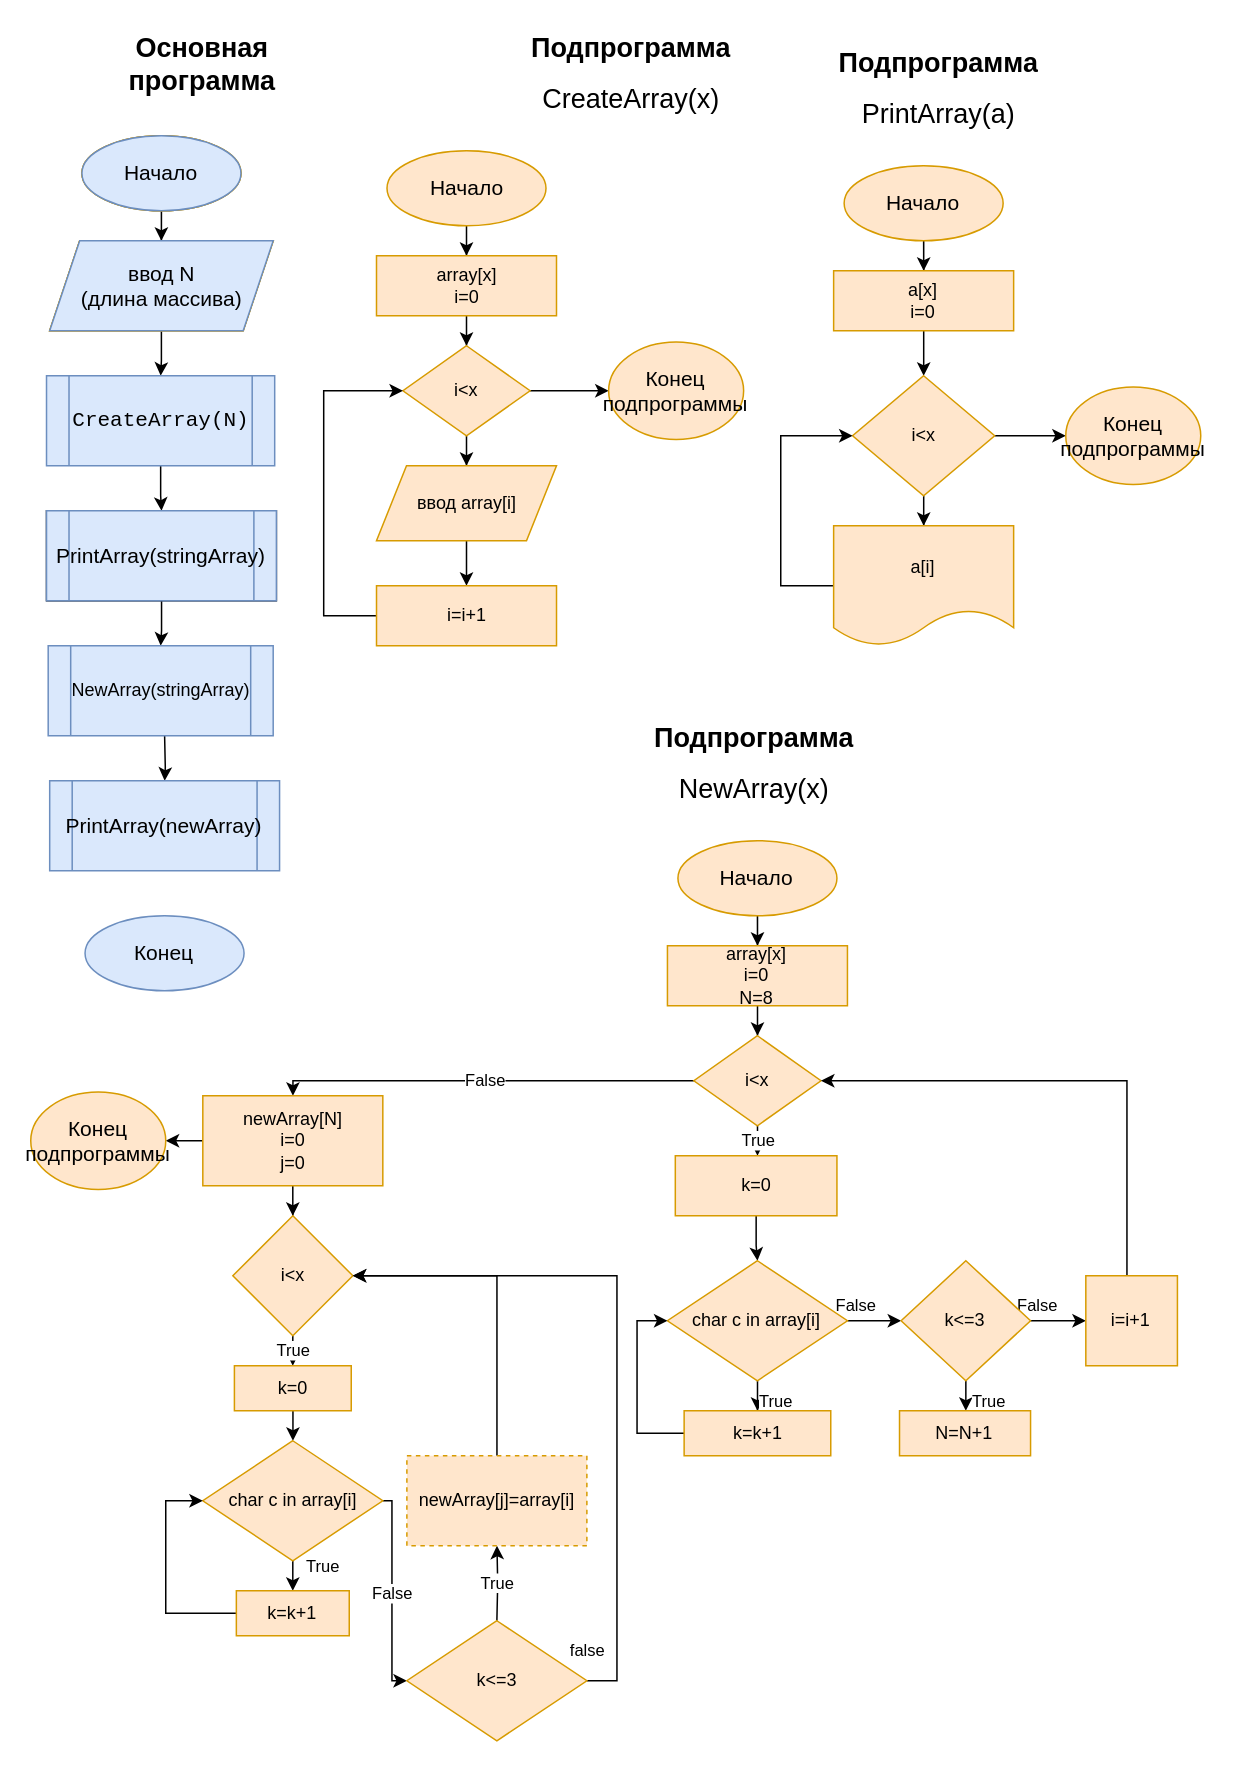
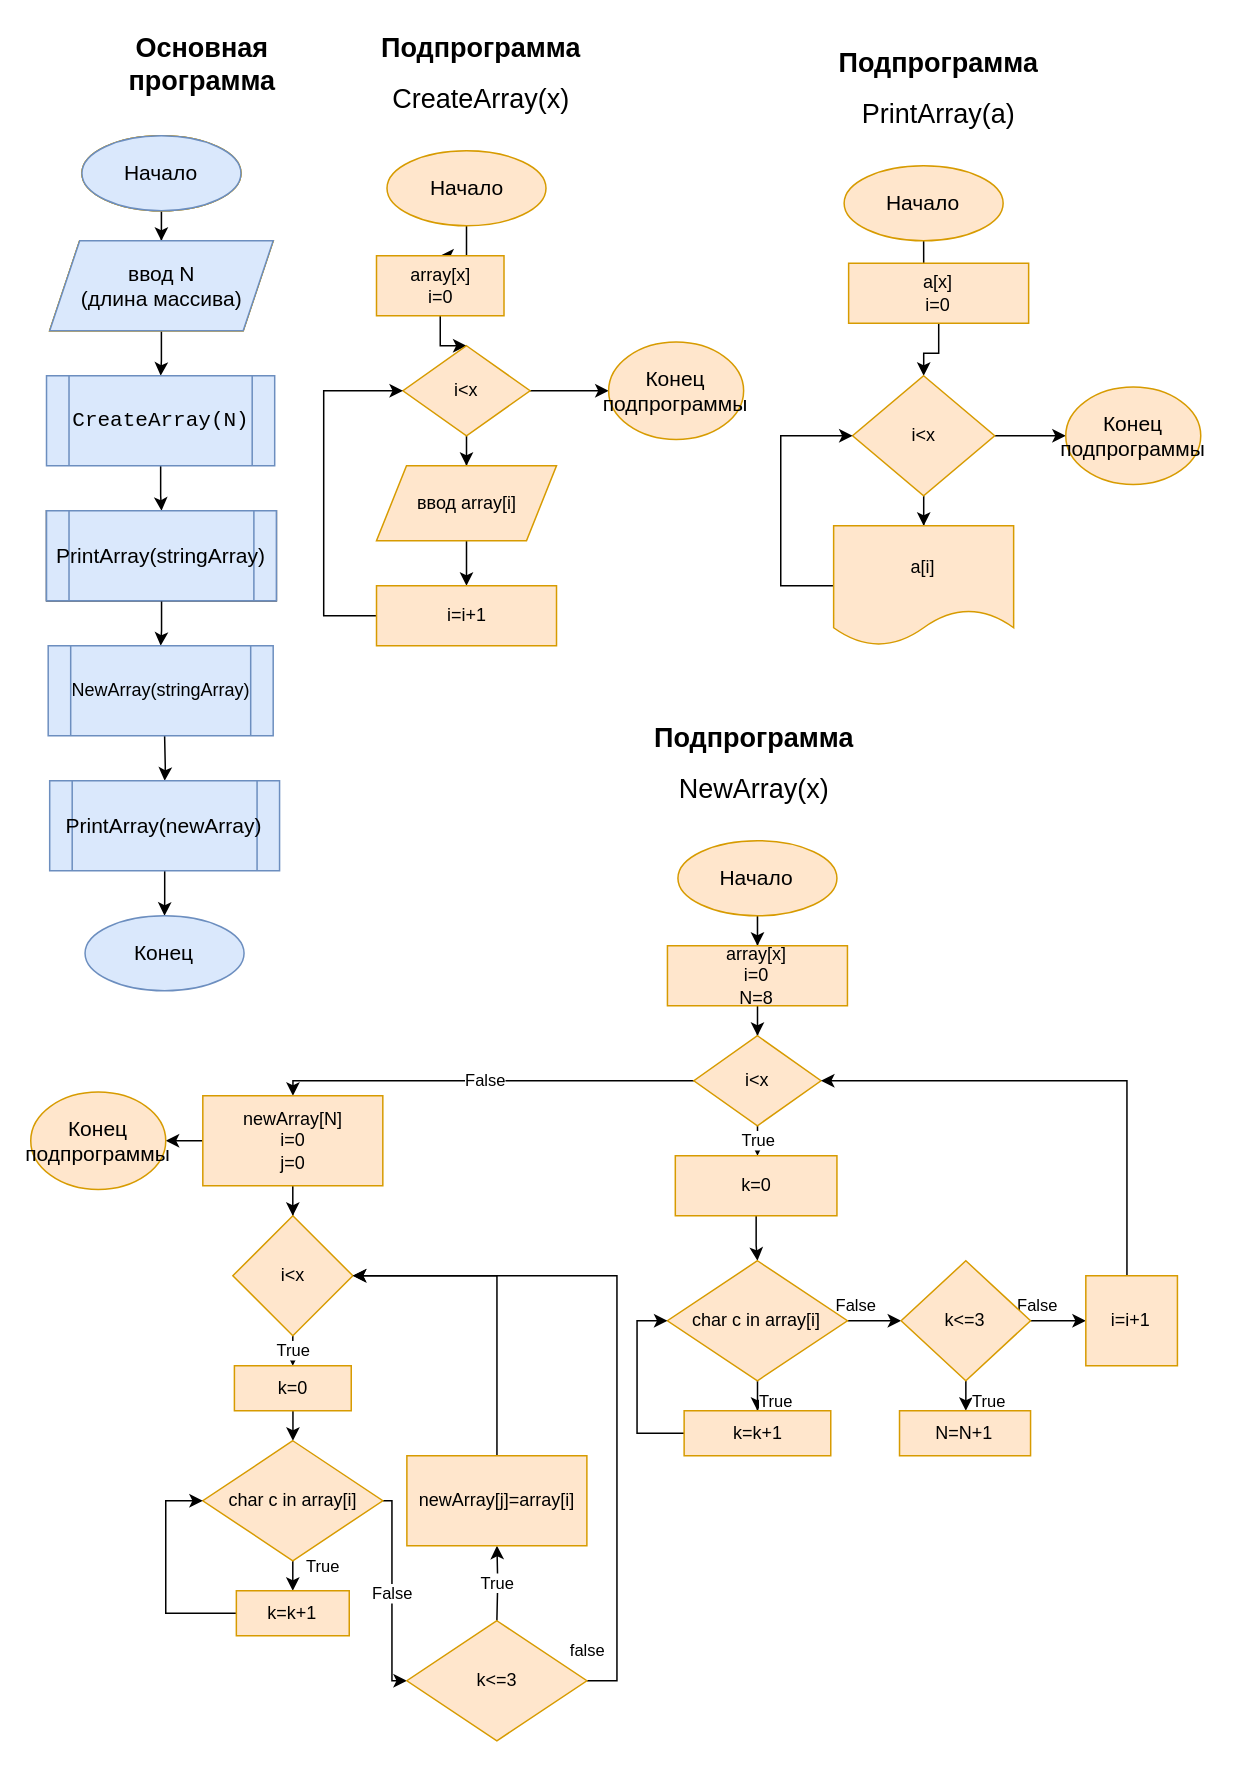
node "Подпрограмма CreateArray(x)": moved (631, 83) -> (481, 83)
node "array[x] i=0": size 180x60 -> 128x60
node "a[x] i=0": moved (924, 301) -> (939, 293)
edge "PrintArray(newArray)" -> "Конец": added
node "newArray[j]=array[i]": style dashed -> solid
